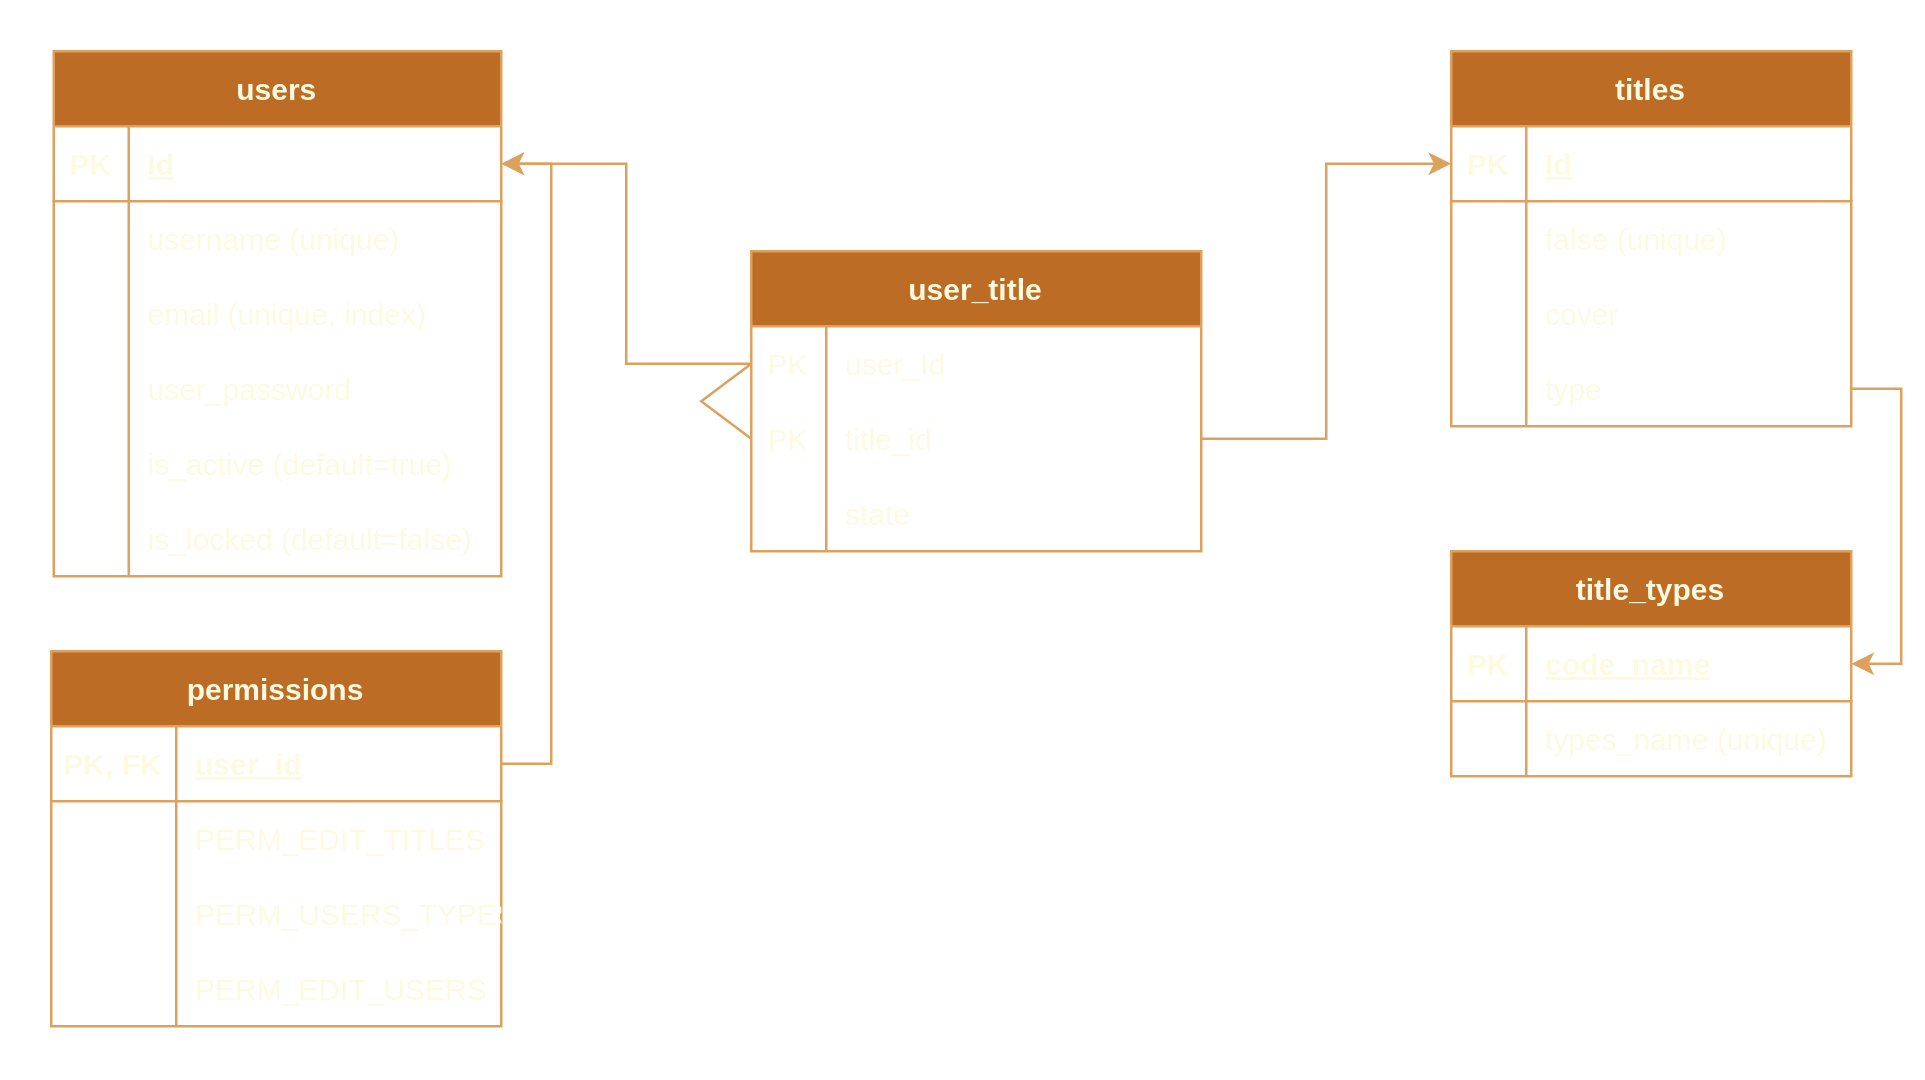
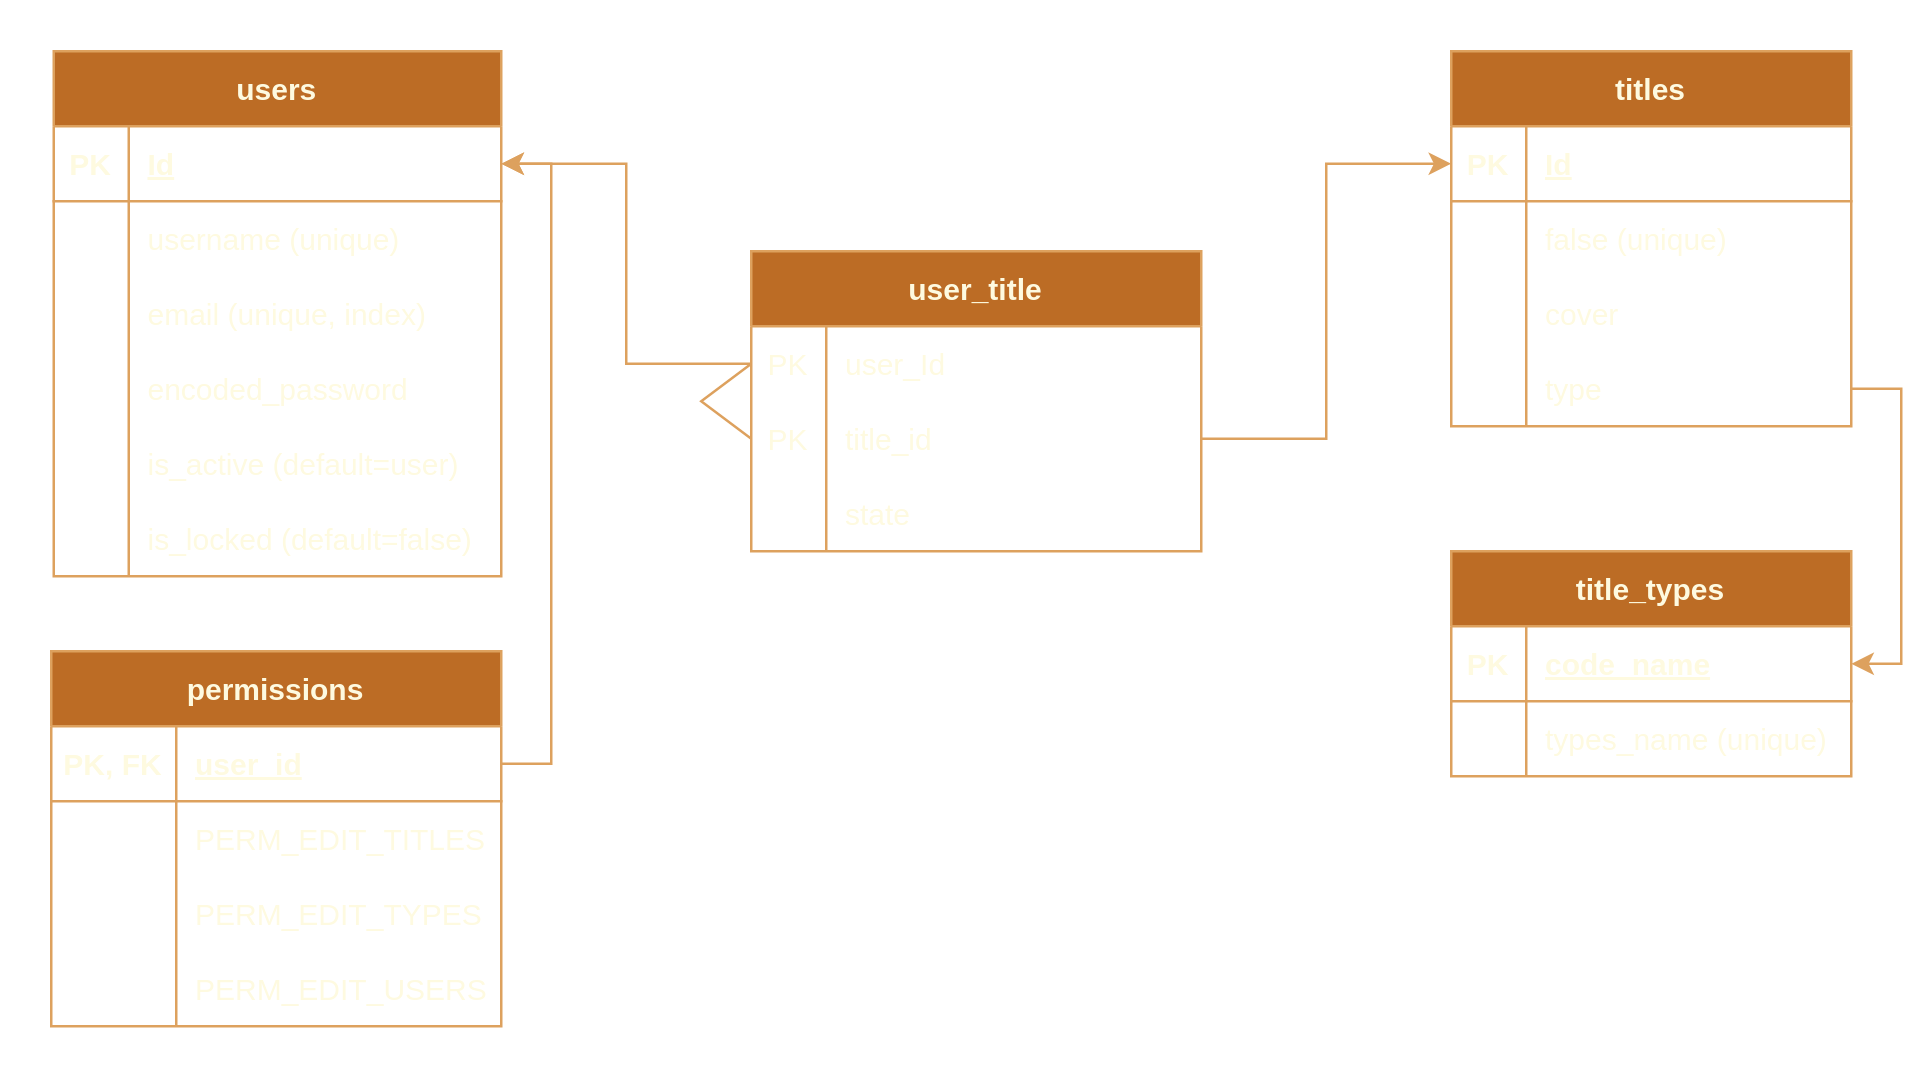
node "user_password": label "user_password" -> "encoded_password"
node "is_active (default=true)": label "is_active (default=true)" -> "is_active (default=user)"
node "PERM_USERS_TYPES": label "PERM_USERS_TYPES" -> "PERM_EDIT_TYPES"
